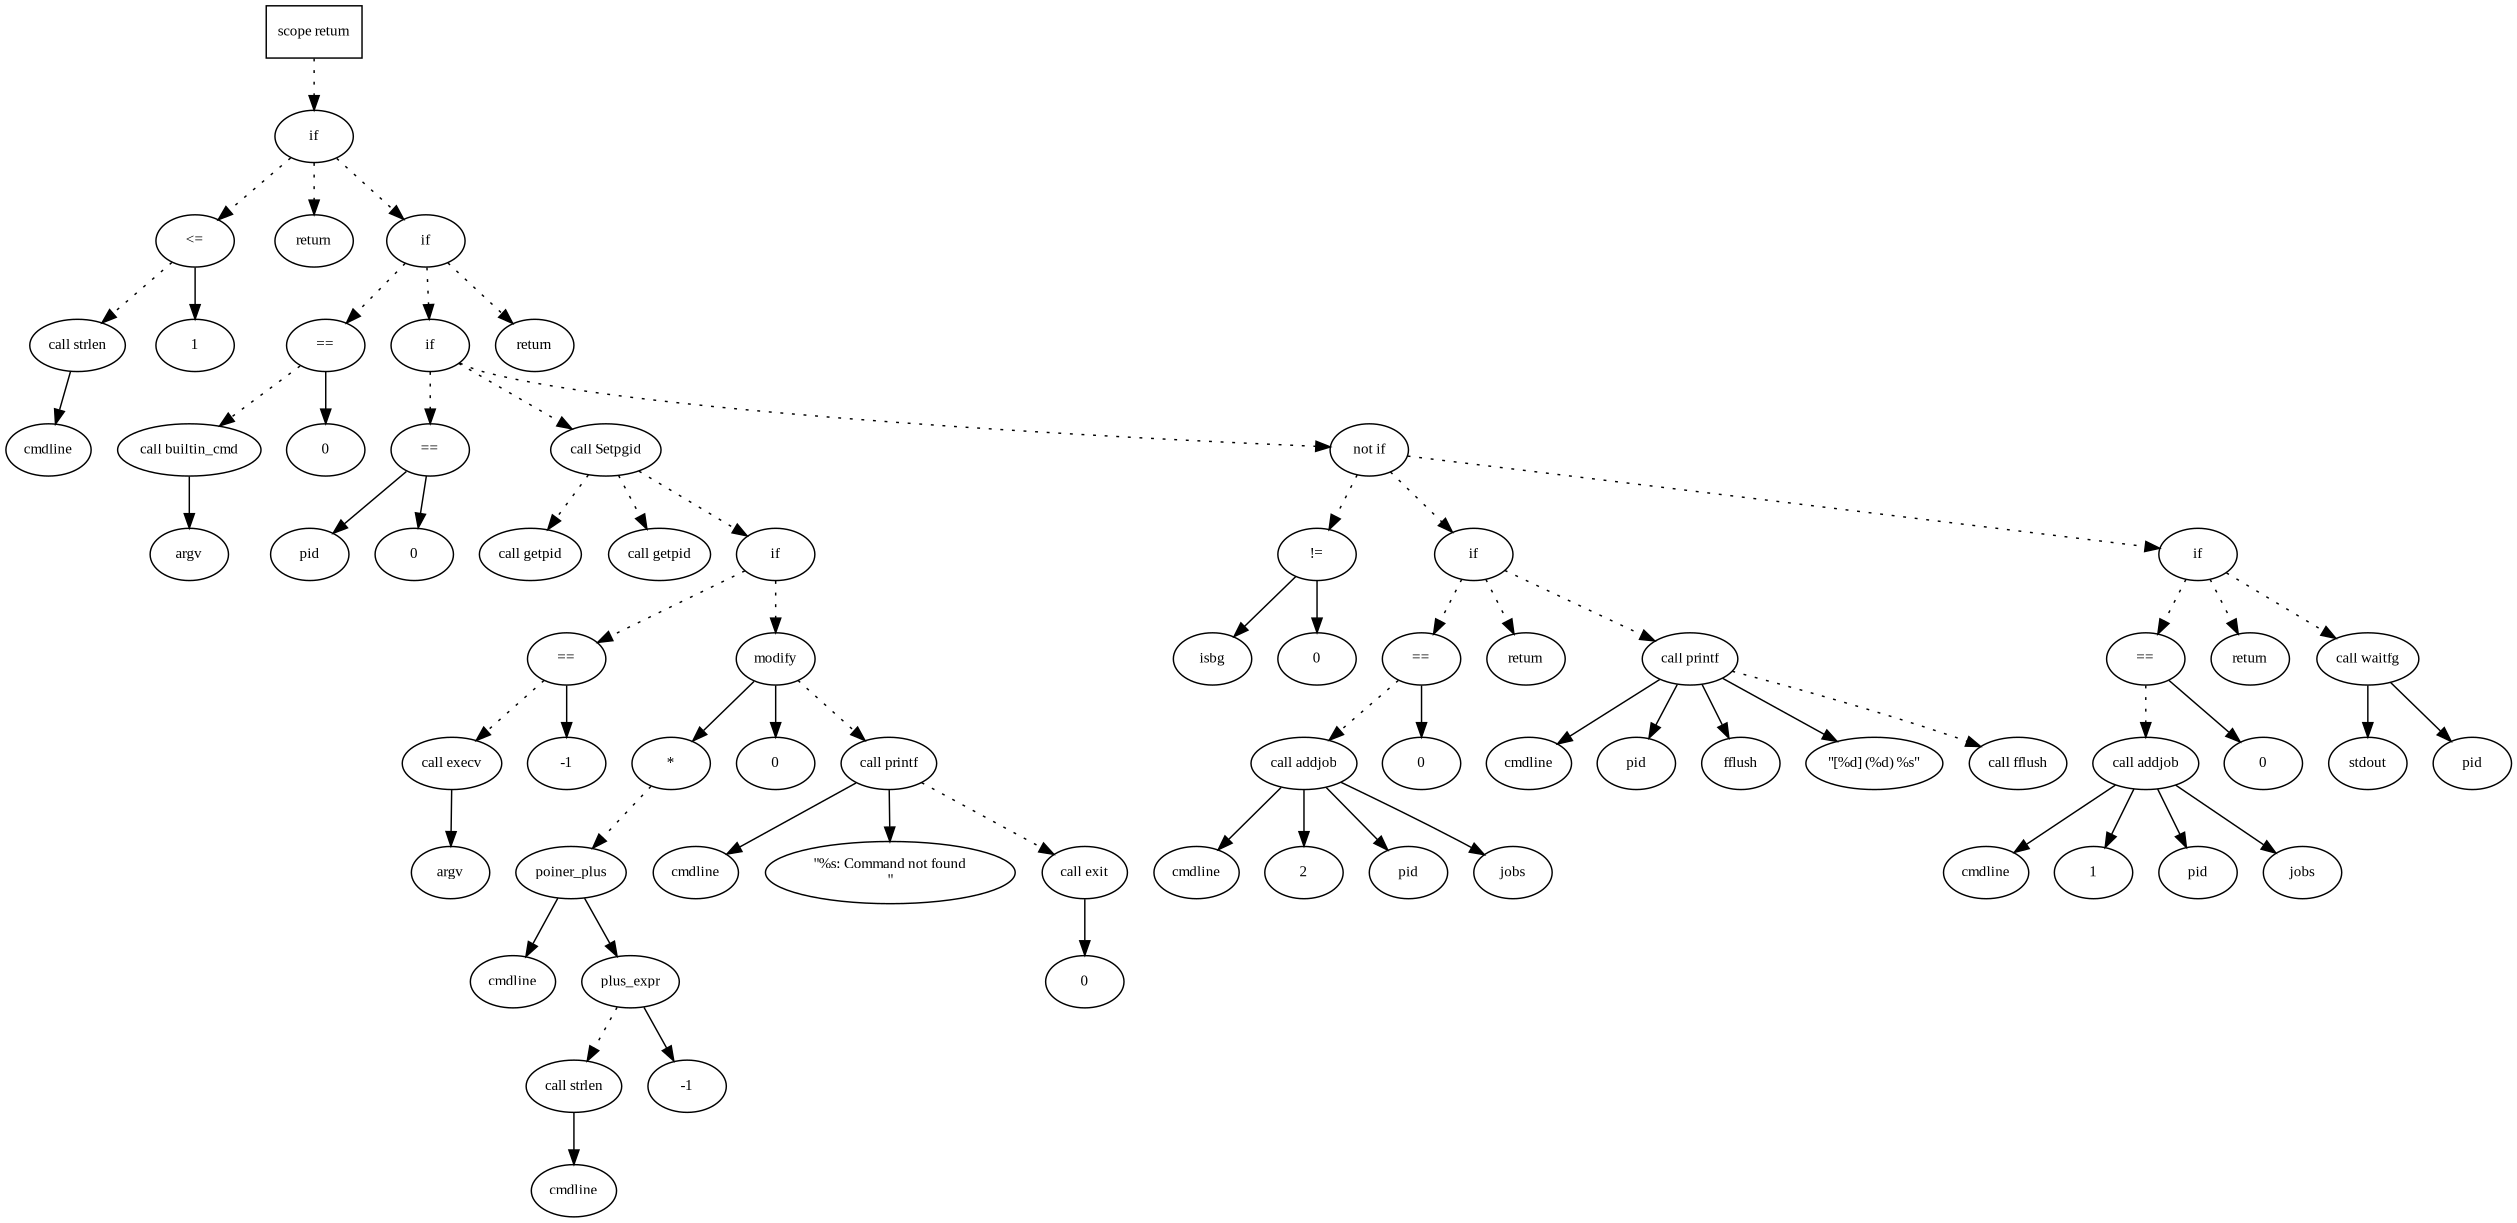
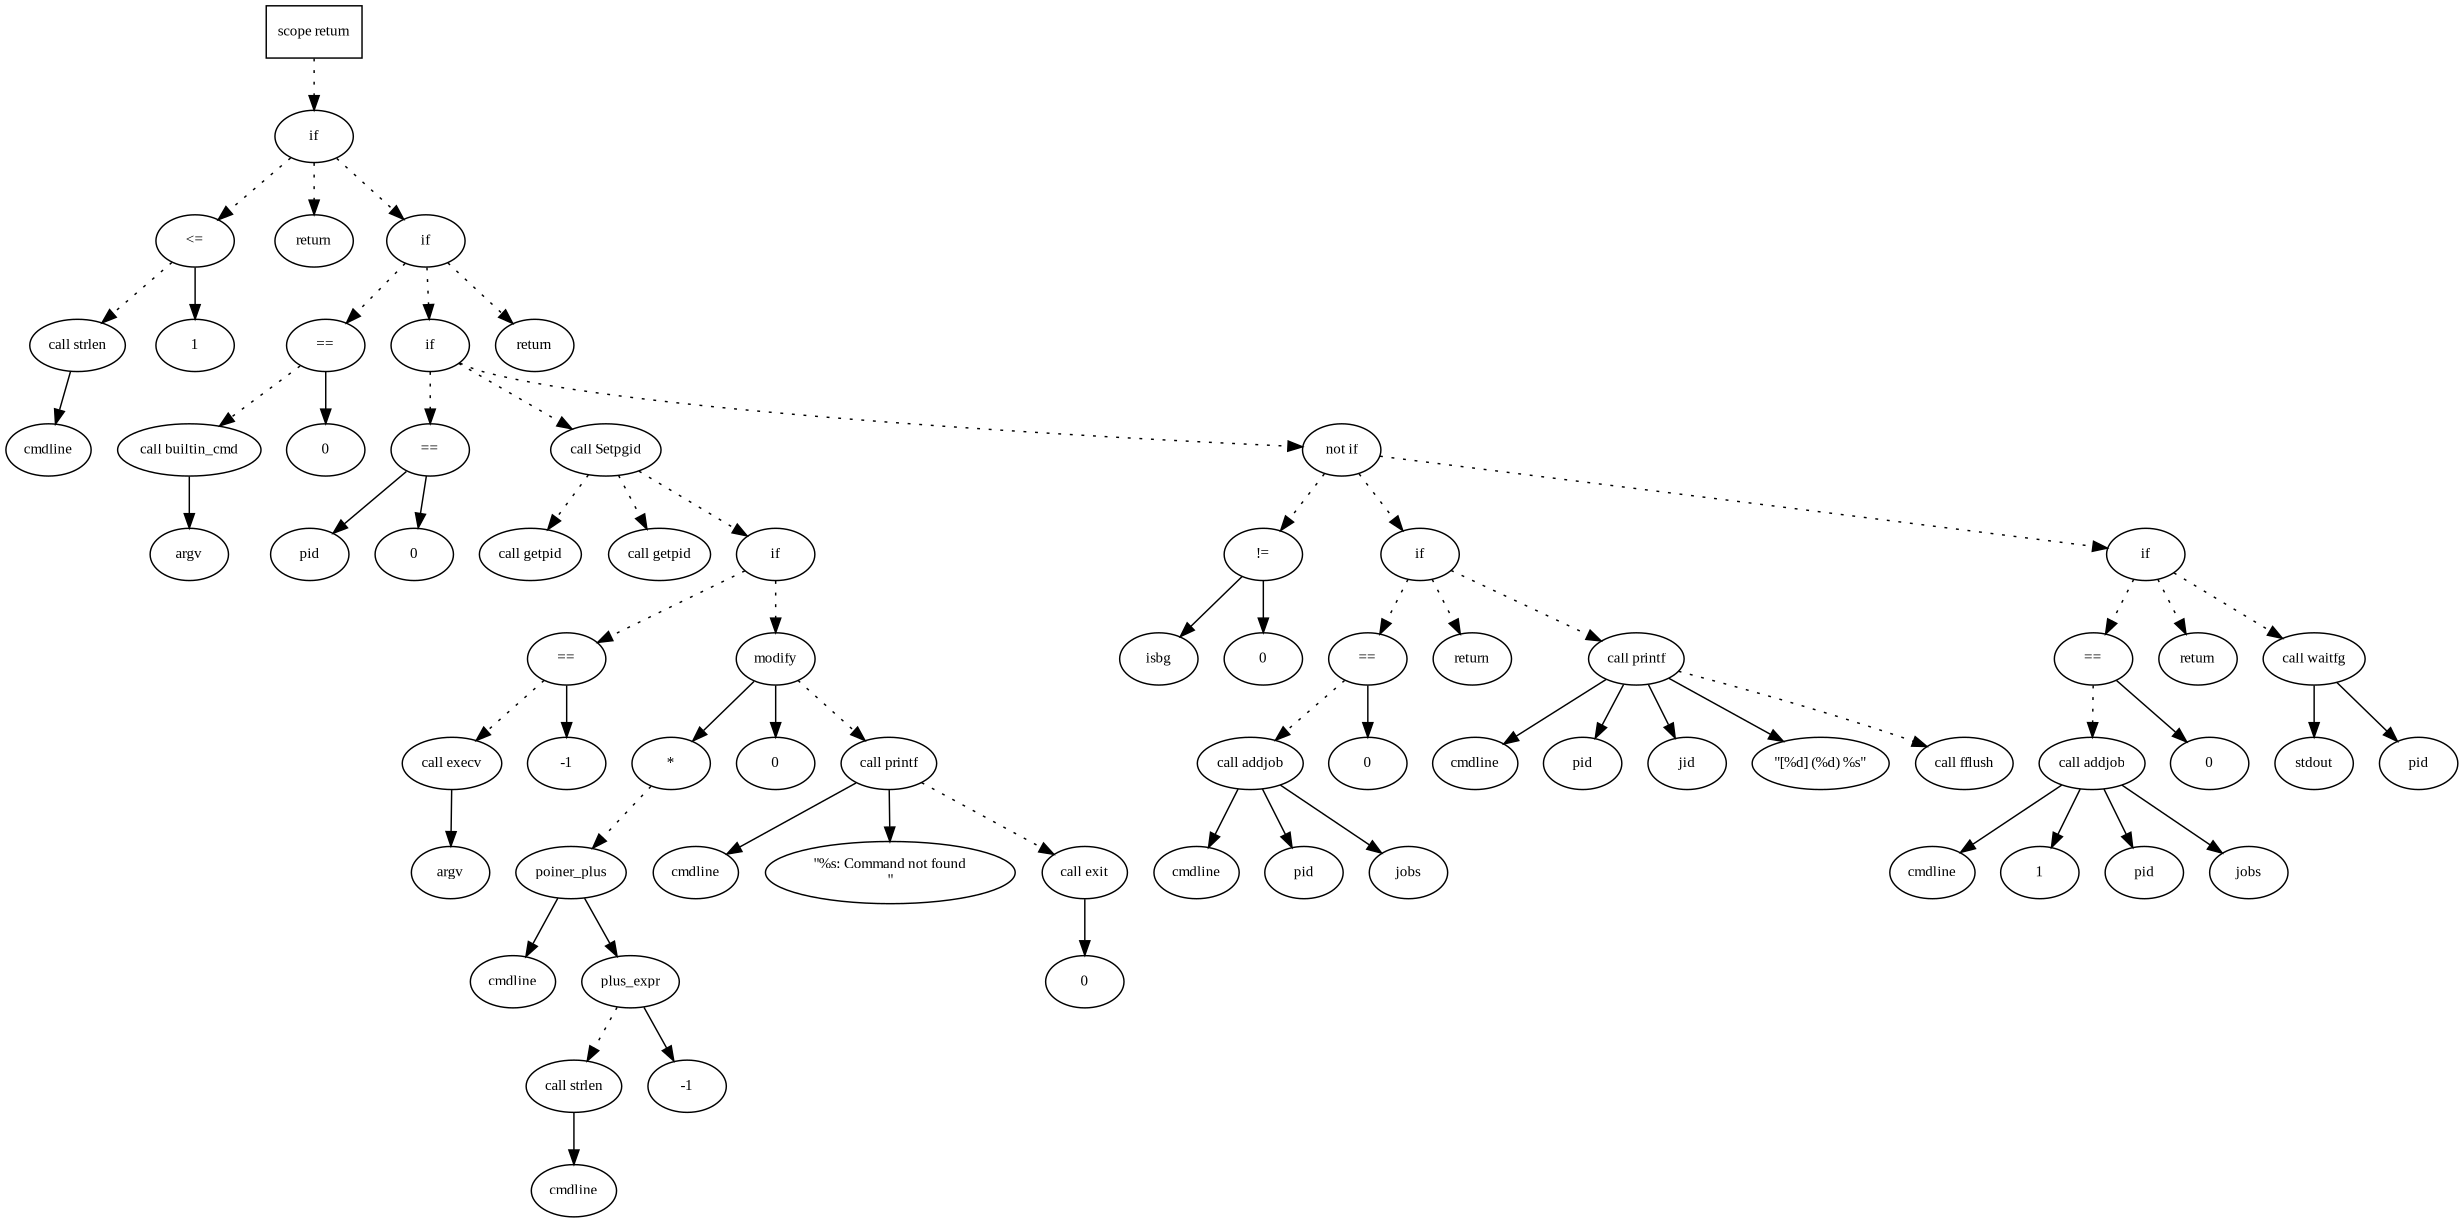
node "fflush": label "fflush" -> "jid"
node "2": removed
